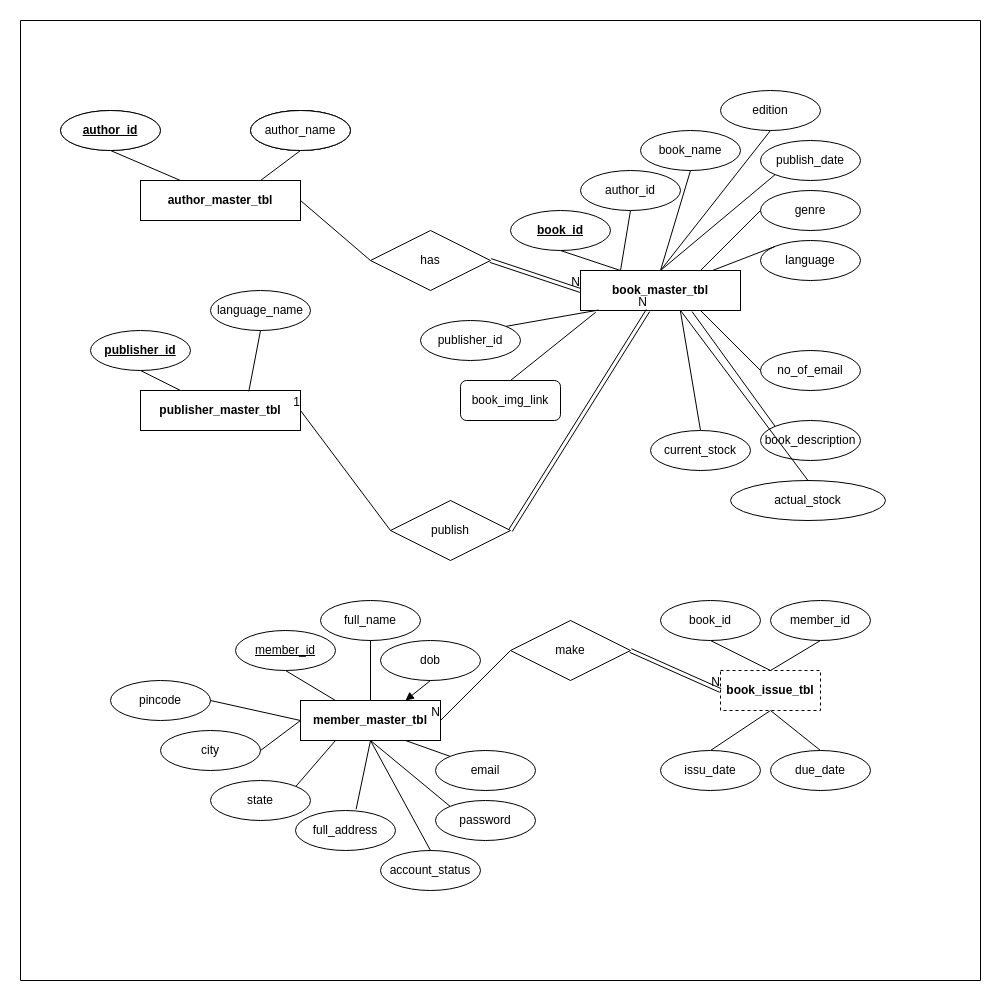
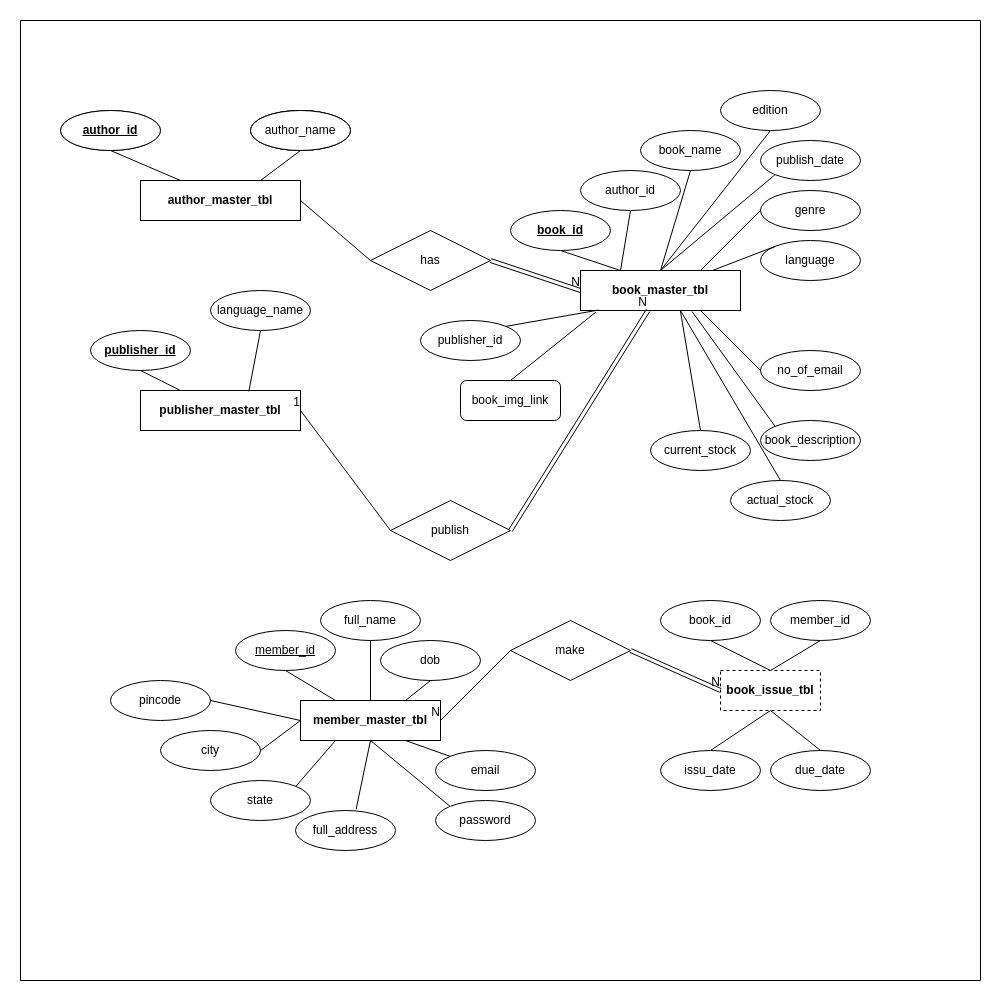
node "actual_stock": size 155x40 -> 100x40
edge "dob" -> "member_master_tbl": arrowhead block -> none
edge "member_master_tbl" -- "account_status": removed
node "account_status": removed
